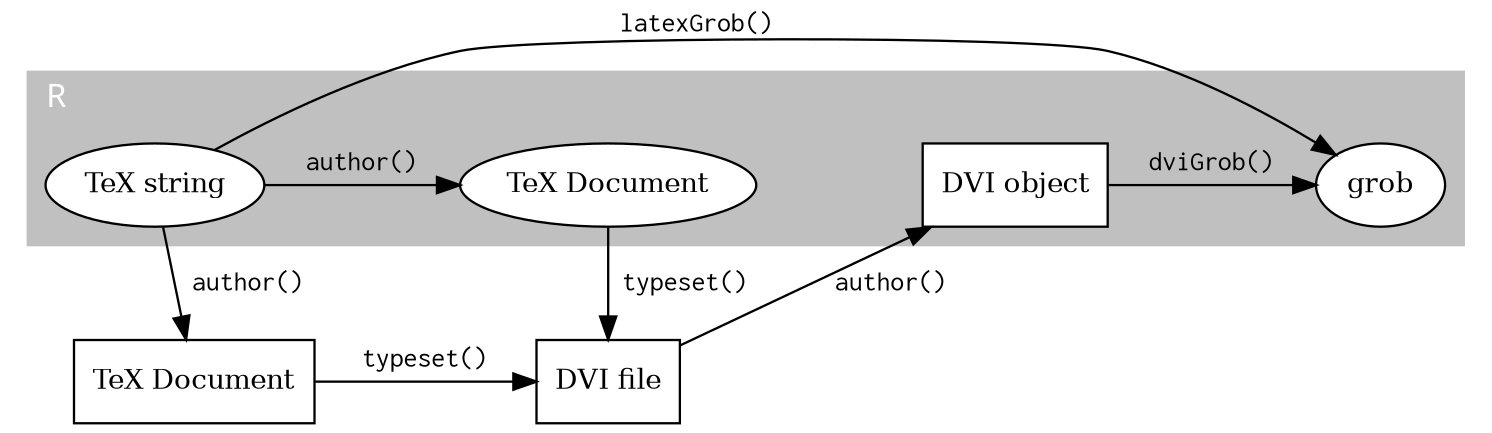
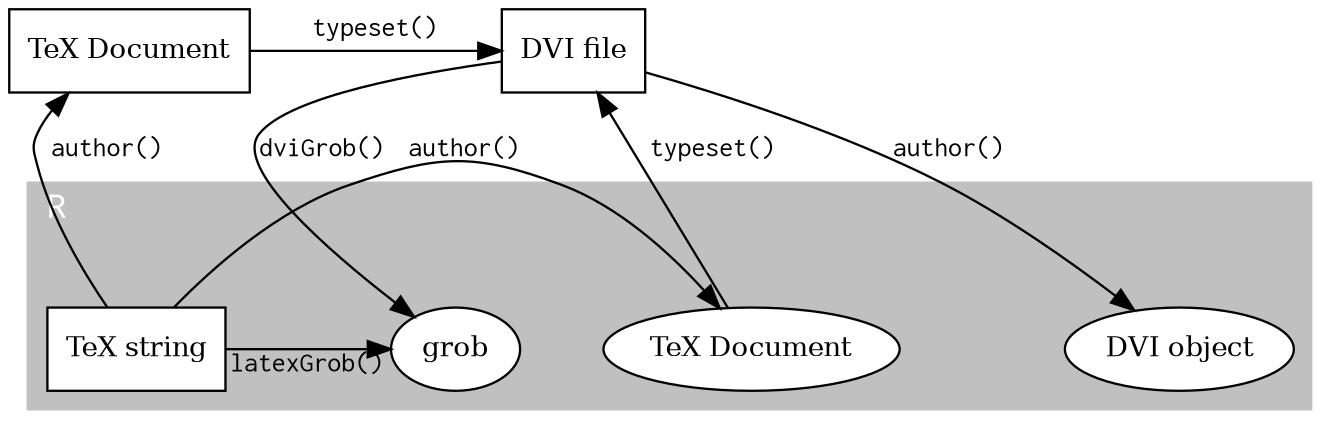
node "TeX string": shape ellipse -> box
node "DVI object": shape box -> ellipse
edge "DVI object" -> "grob": now "DVI file" -> "grob"
